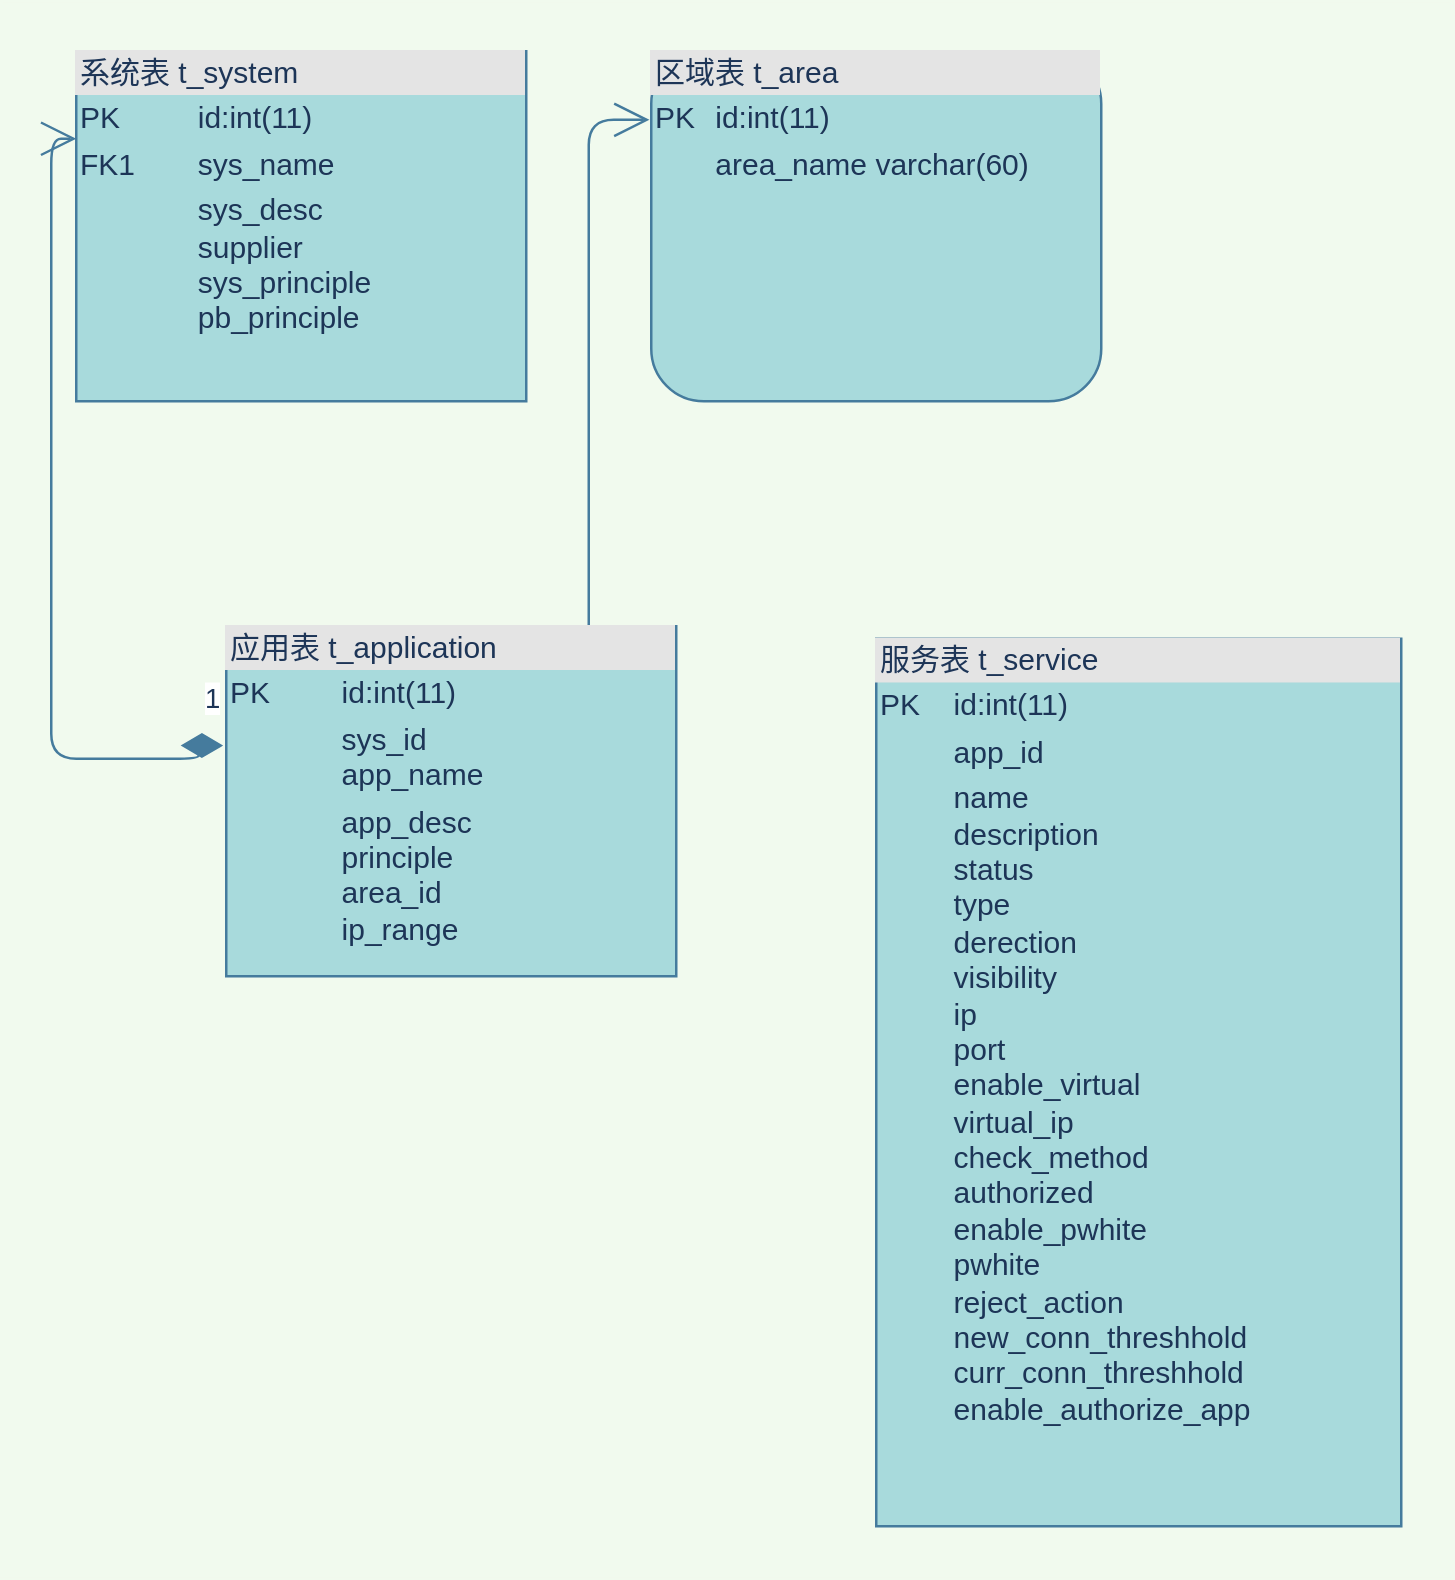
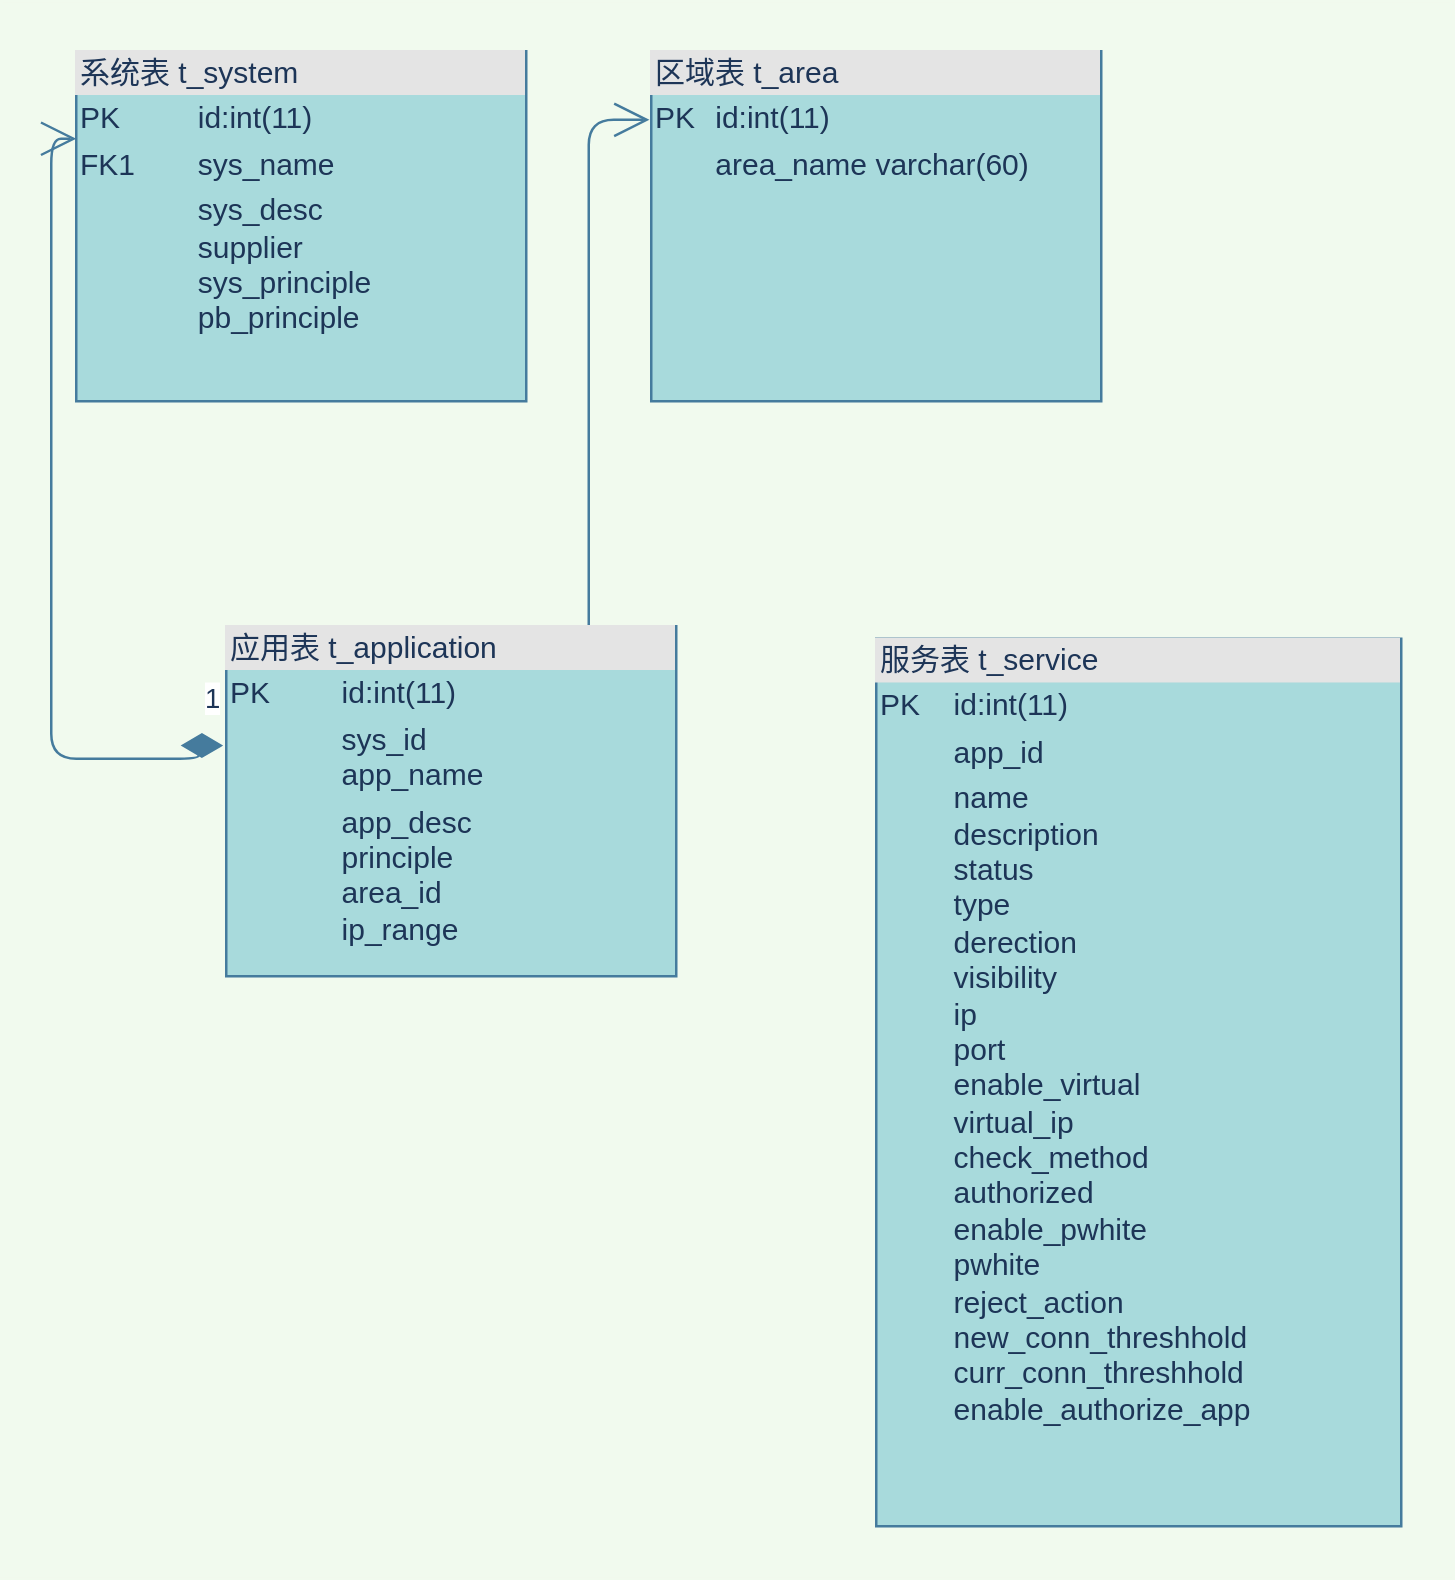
node "区域表 t_area PK id:int(11) area_name varchar(60)": shape rounded rectangle -> rectangle
